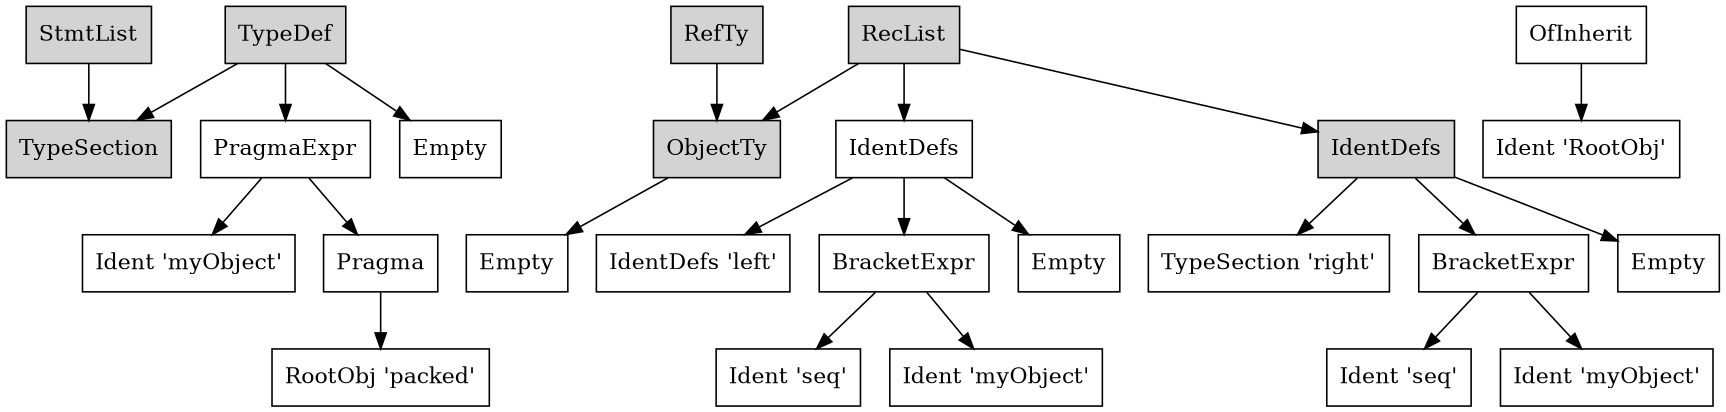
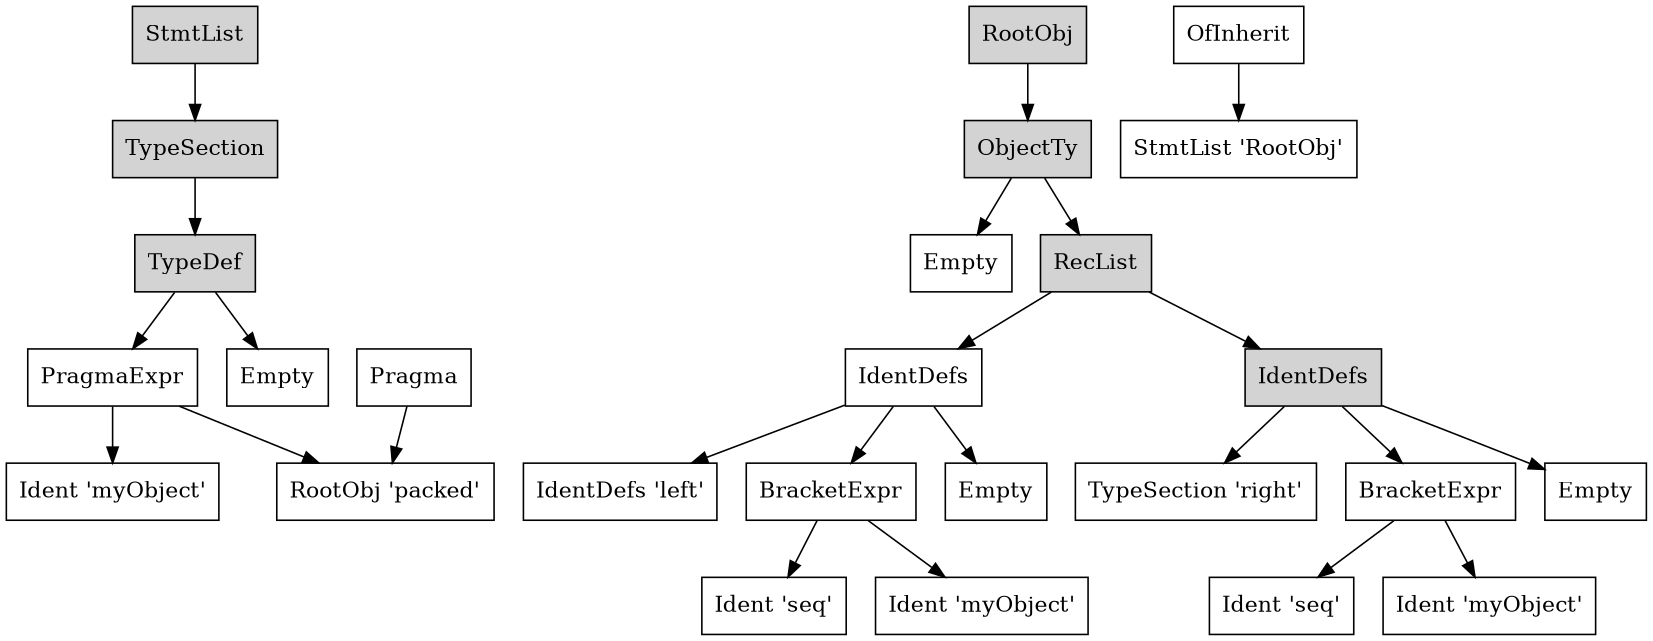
node "RefTy": label "RefTy" -> "RootObj"
edge "TypeDef" -> "TypeSection": reversed
edge "RecList" -> "ObjectTy": reversed
node "Ident 'RootObj'": label "Ident 'RootObj'" -> "StmtList 'RootObj'"
edge "PragmaExpr" -> "Pragma": now "PragmaExpr" -> "RootObj 'packed'"
